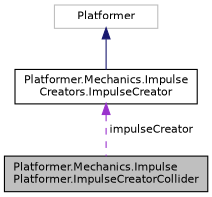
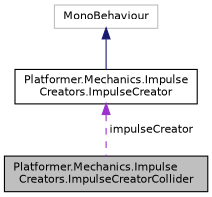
node "Platformer": label "Platformer" -> "MonoBehaviour"
node "Platformer.Mechanics.Impulse Platformer.ImpulseCreatorCollider": label "Platformer.Mechanics.Impulse Platformer.ImpulseCreatorCollider" -> "Platformer.Mechanics.Impulse Creators.ImpulseCreatorCollider"
